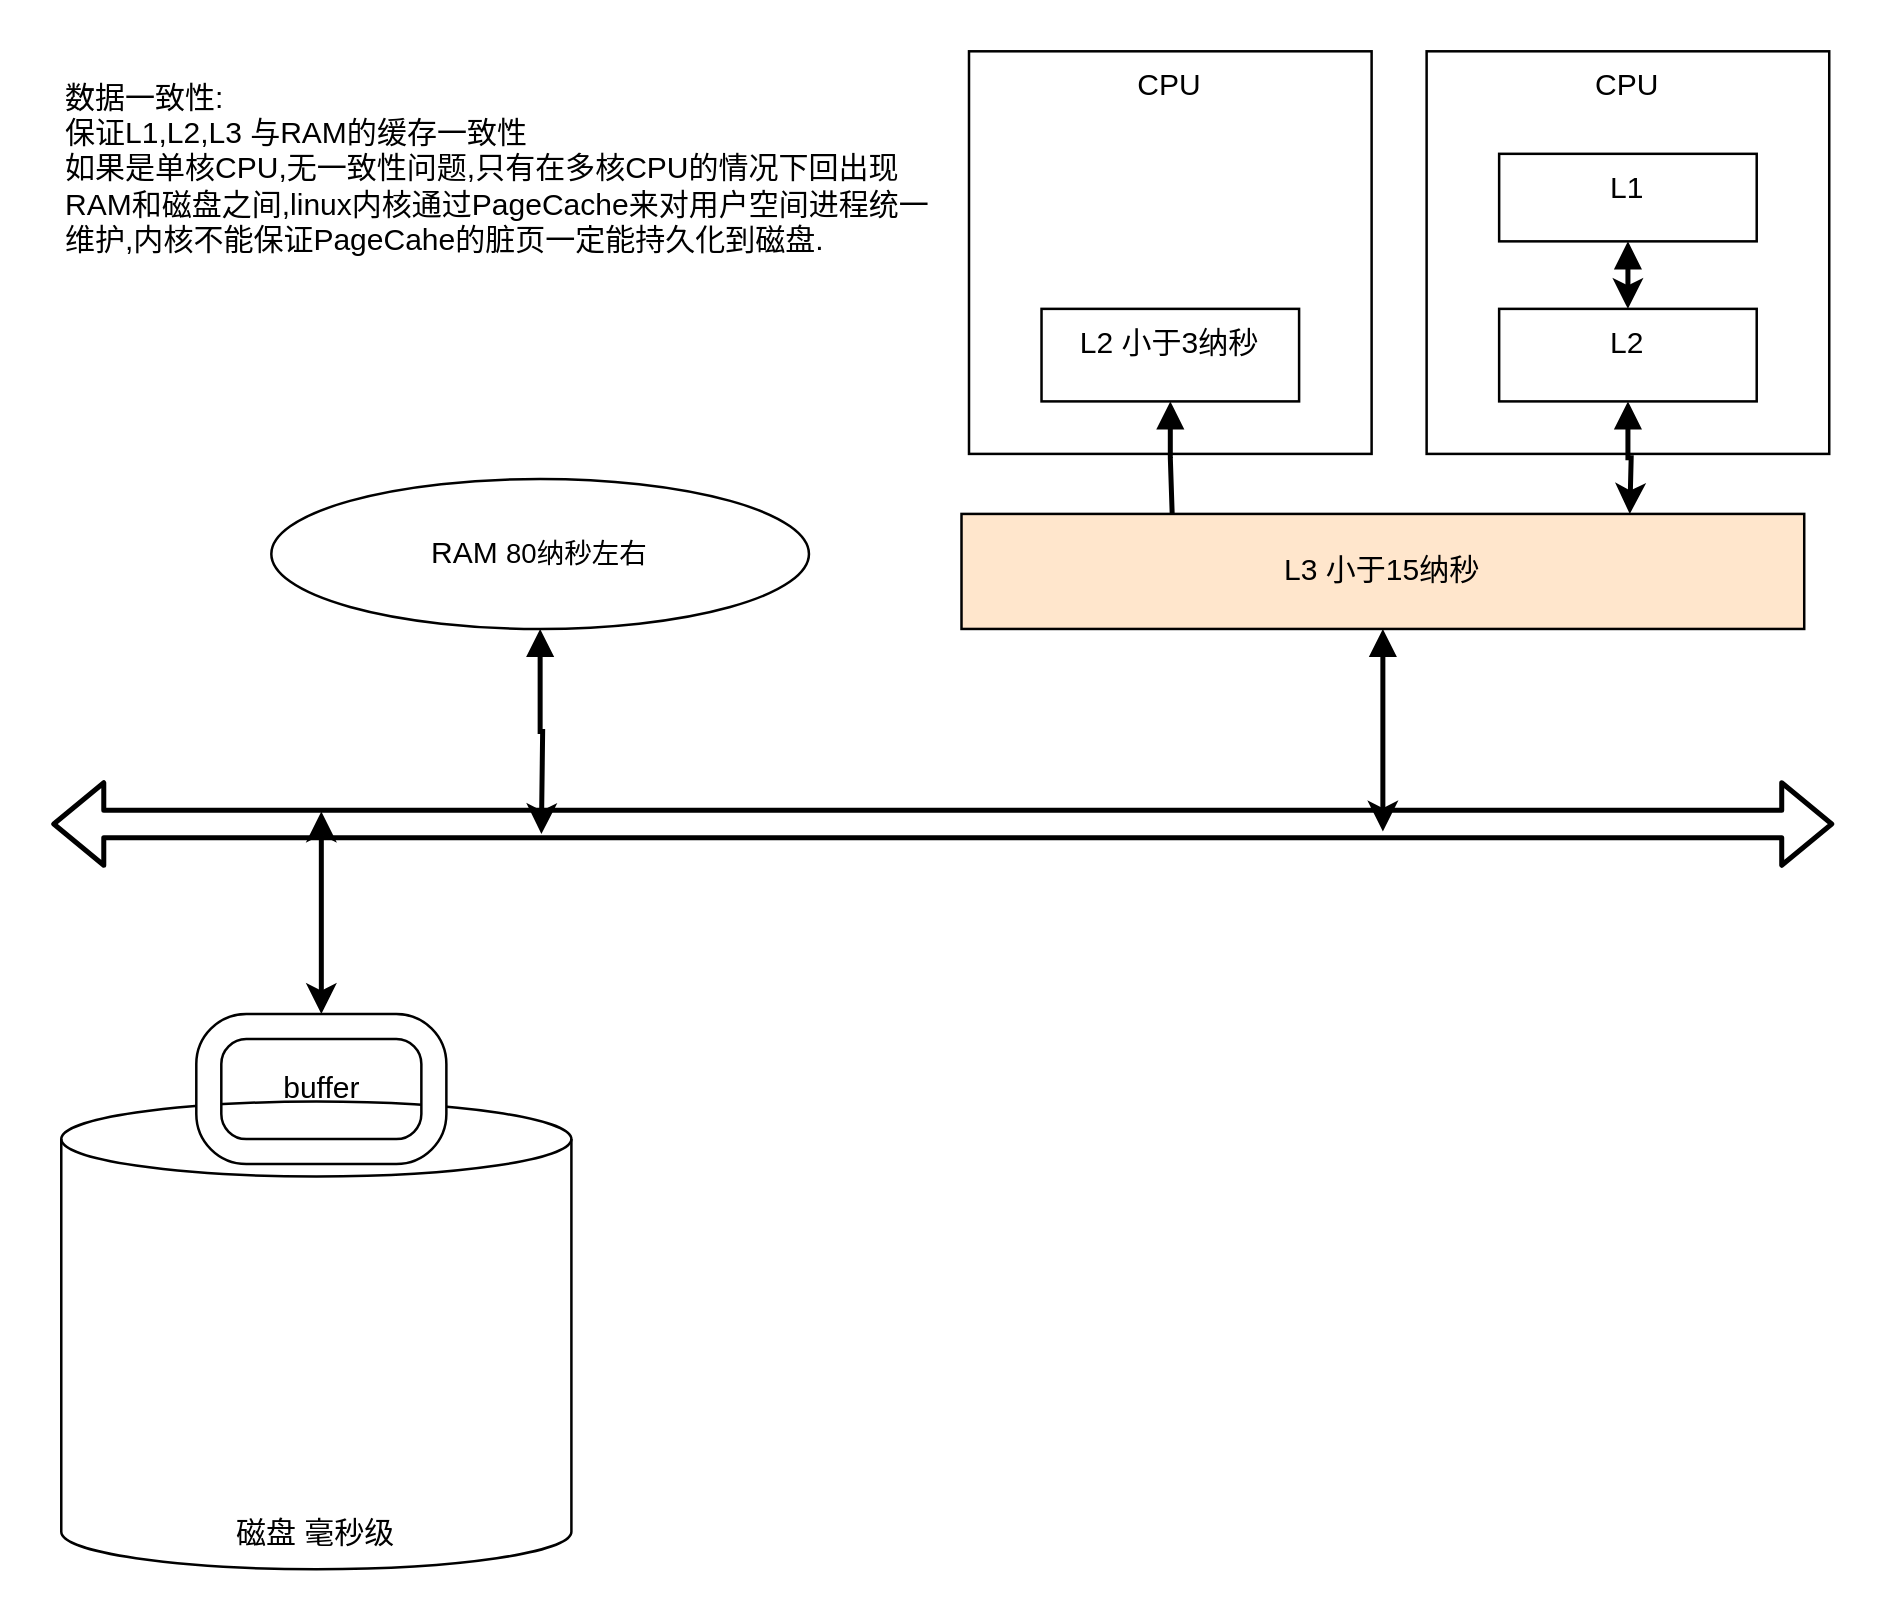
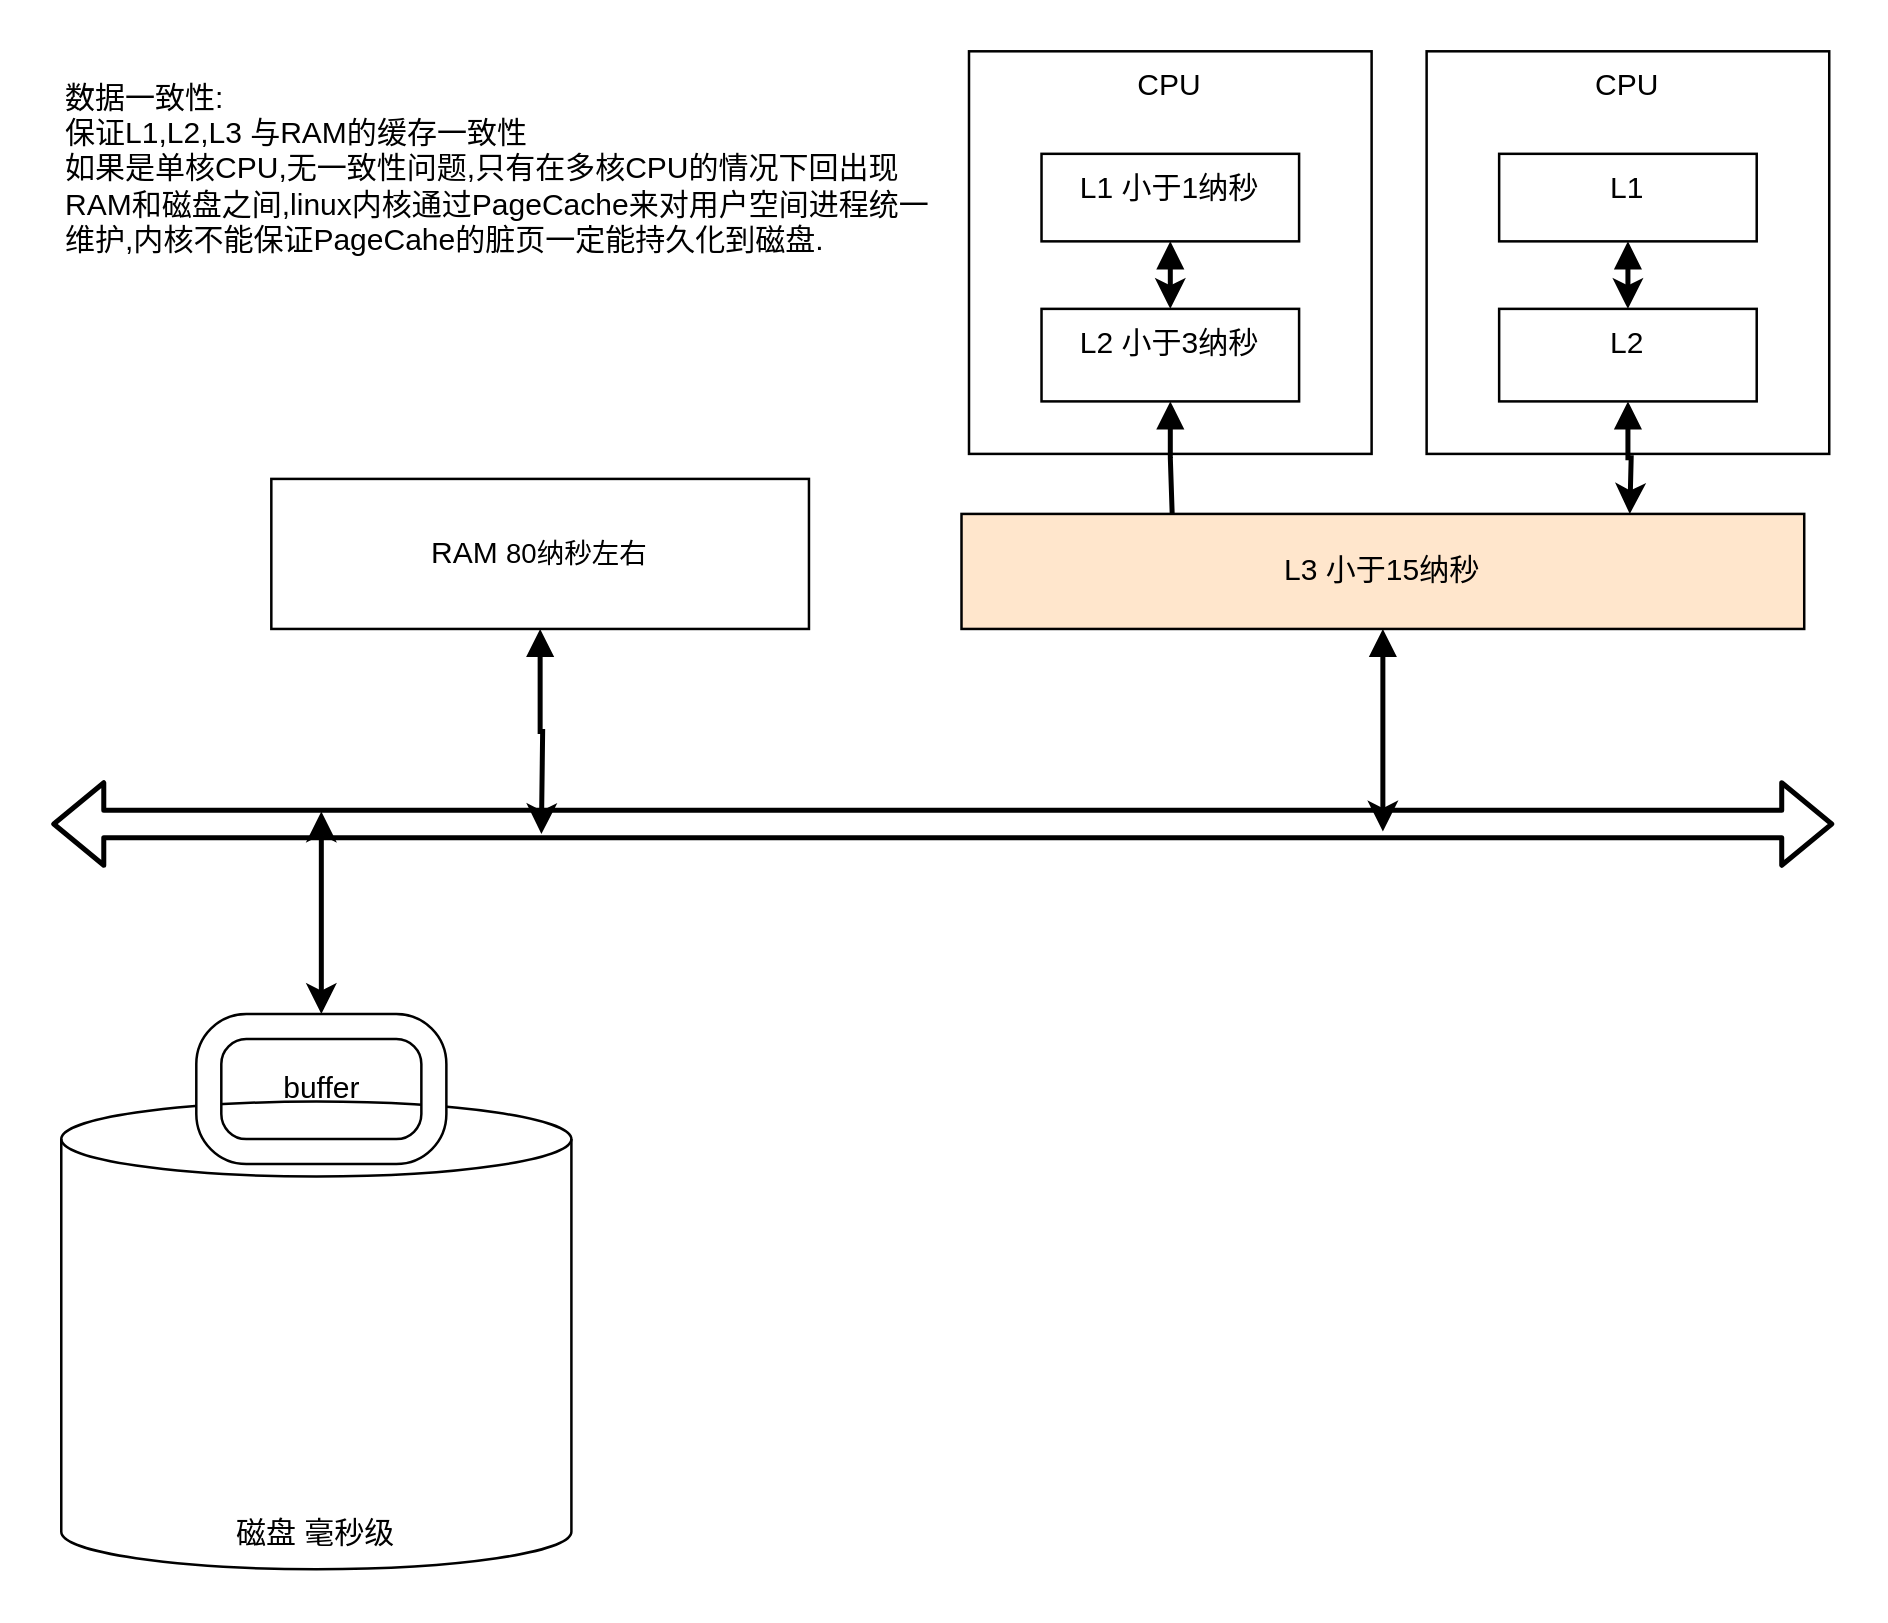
node "L1 小于1纳秒": added
edge "L1 小于1纳秒" -- "L2 小于3纳秒": added
node "RAM 80纳秒左右": shape ellipse -> rectangle
